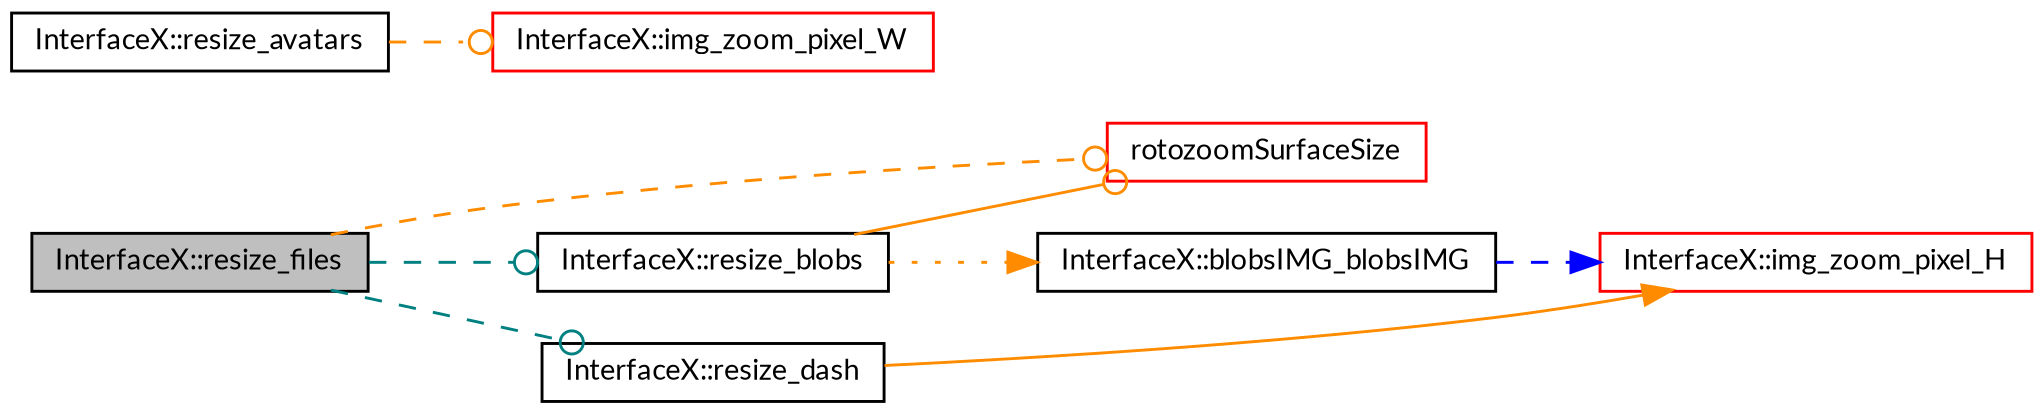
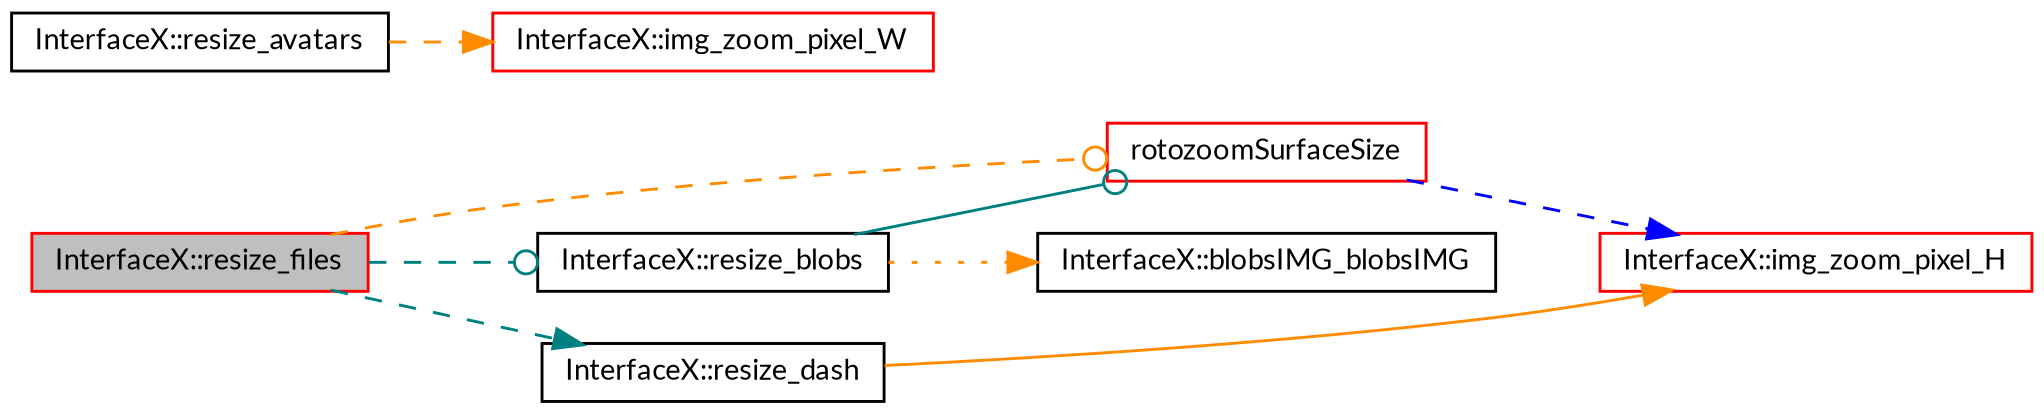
edge "InterfaceX::resize_avatars" -> "InterfaceX::img_zoom_pixel_W": arrowhead odot -> normal
edge "InterfaceX::resize_blobs" -> "rotozoomSurfaceSize": color darkorange -> teal
node "InterfaceX::resize_files": color black -> red
edge "InterfaceX::blobsIMG_blobsIMG" -> "InterfaceX::img_zoom_pixel_H": now "rotozoomSurfaceSize" -> "InterfaceX::img_zoom_pixel_H"
edge "InterfaceX::resize_files" -> "InterfaceX::resize_dash": arrowhead odot -> normal
